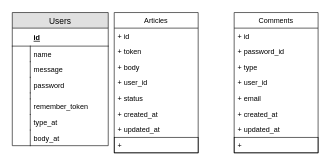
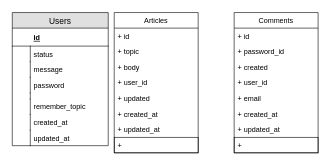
node "+ token": label "+ token" -> "+ topic"
node "name": label "name" -> "status"
node "+ type": label "+ type" -> "+ created"
node "+ status": label "+ status" -> "+ updated"
node "remember_token": label "remember_token" -> "remember_topic"
node "type_at": label "type_at" -> "created_at"
node "body_at": label "body_at" -> "updated_at"
